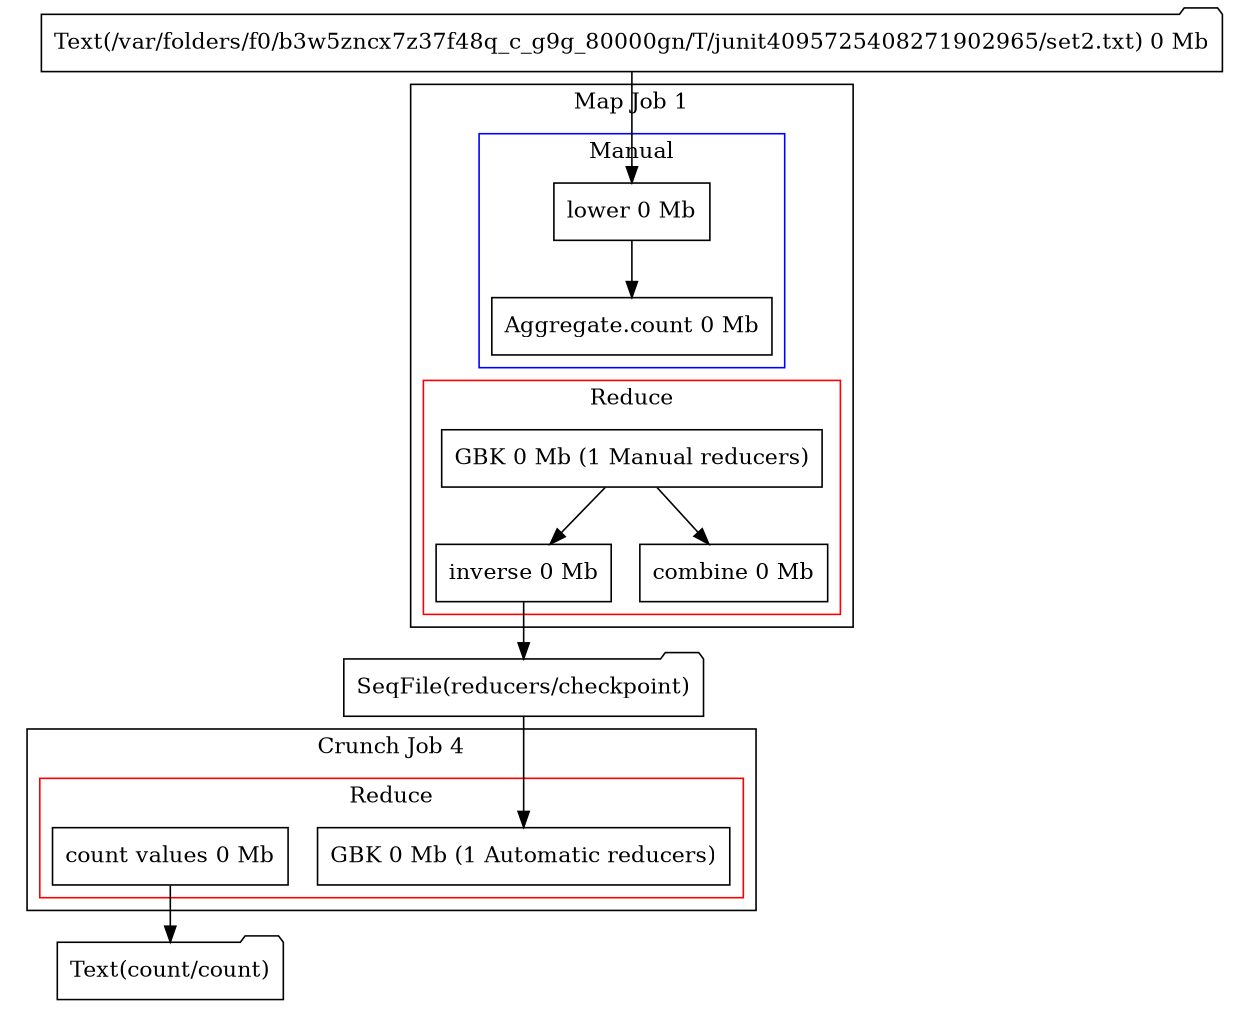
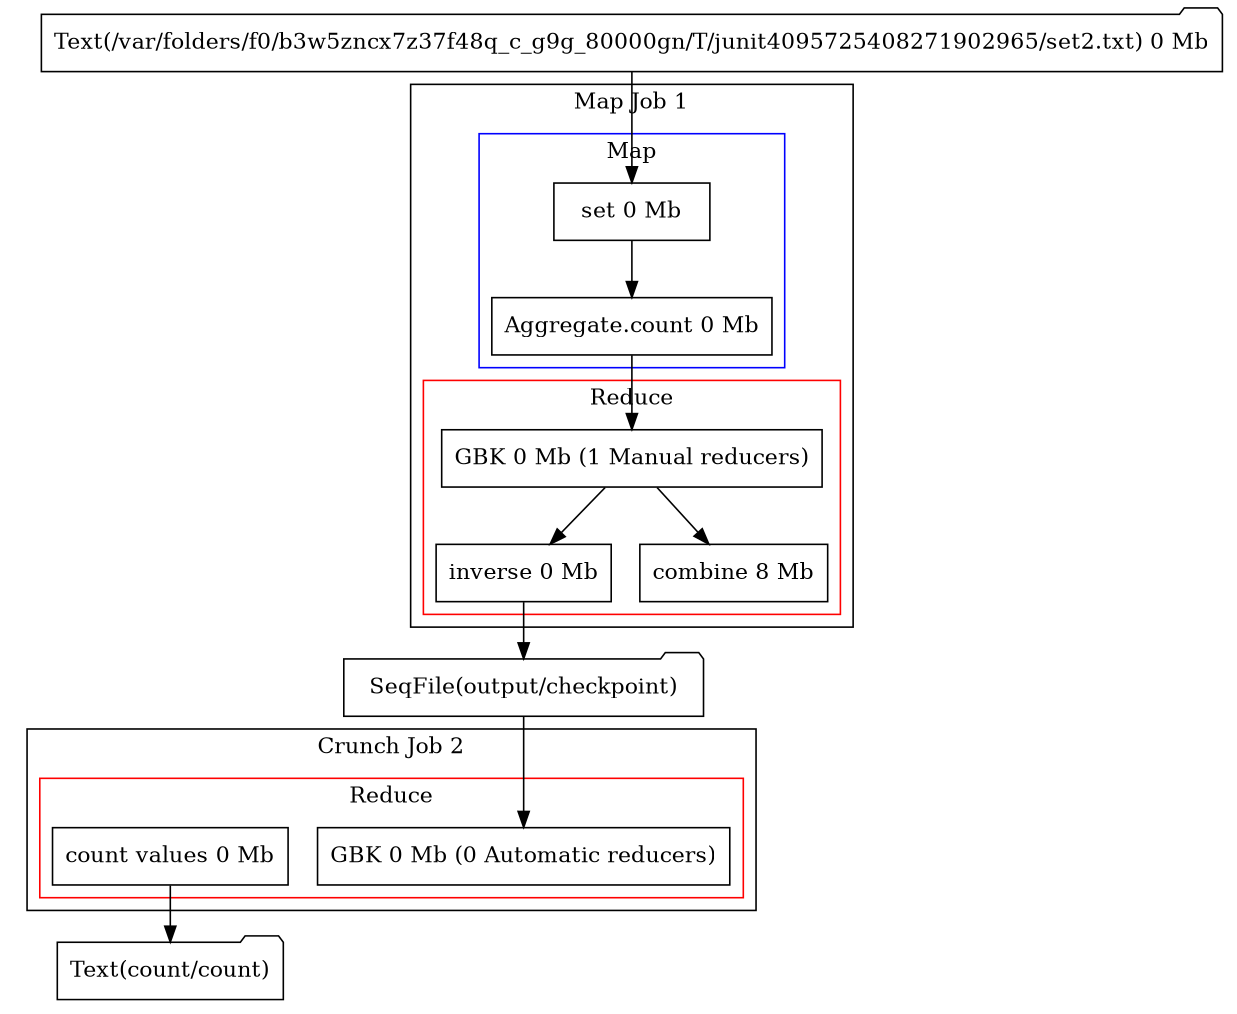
cluster "Manual": label "Manual" -> "Map"
node "lower 0 Mb": label "lower 0 Mb" -> "set 0 Mb"
edge "Aggregate.count 0 Mb" -> "GBK 0 Mb (1 Manual reducers)": added
node "combine 0 Mb": label "combine 0 Mb" -> "combine 8 Mb"
node "SeqFile(reducers/checkpoint)": label "SeqFile(reducers/checkpoint)" -> "SeqFile(output/checkpoint)"
cluster "Crunch Job 4": label "Crunch Job 4" -> "Crunch Job 2"
node "GBK 0 Mb (1 Automatic reducers)": label "GBK 0 Mb (1 Automatic reducers)" -> "GBK 0 Mb (0 Automatic reducers)"
